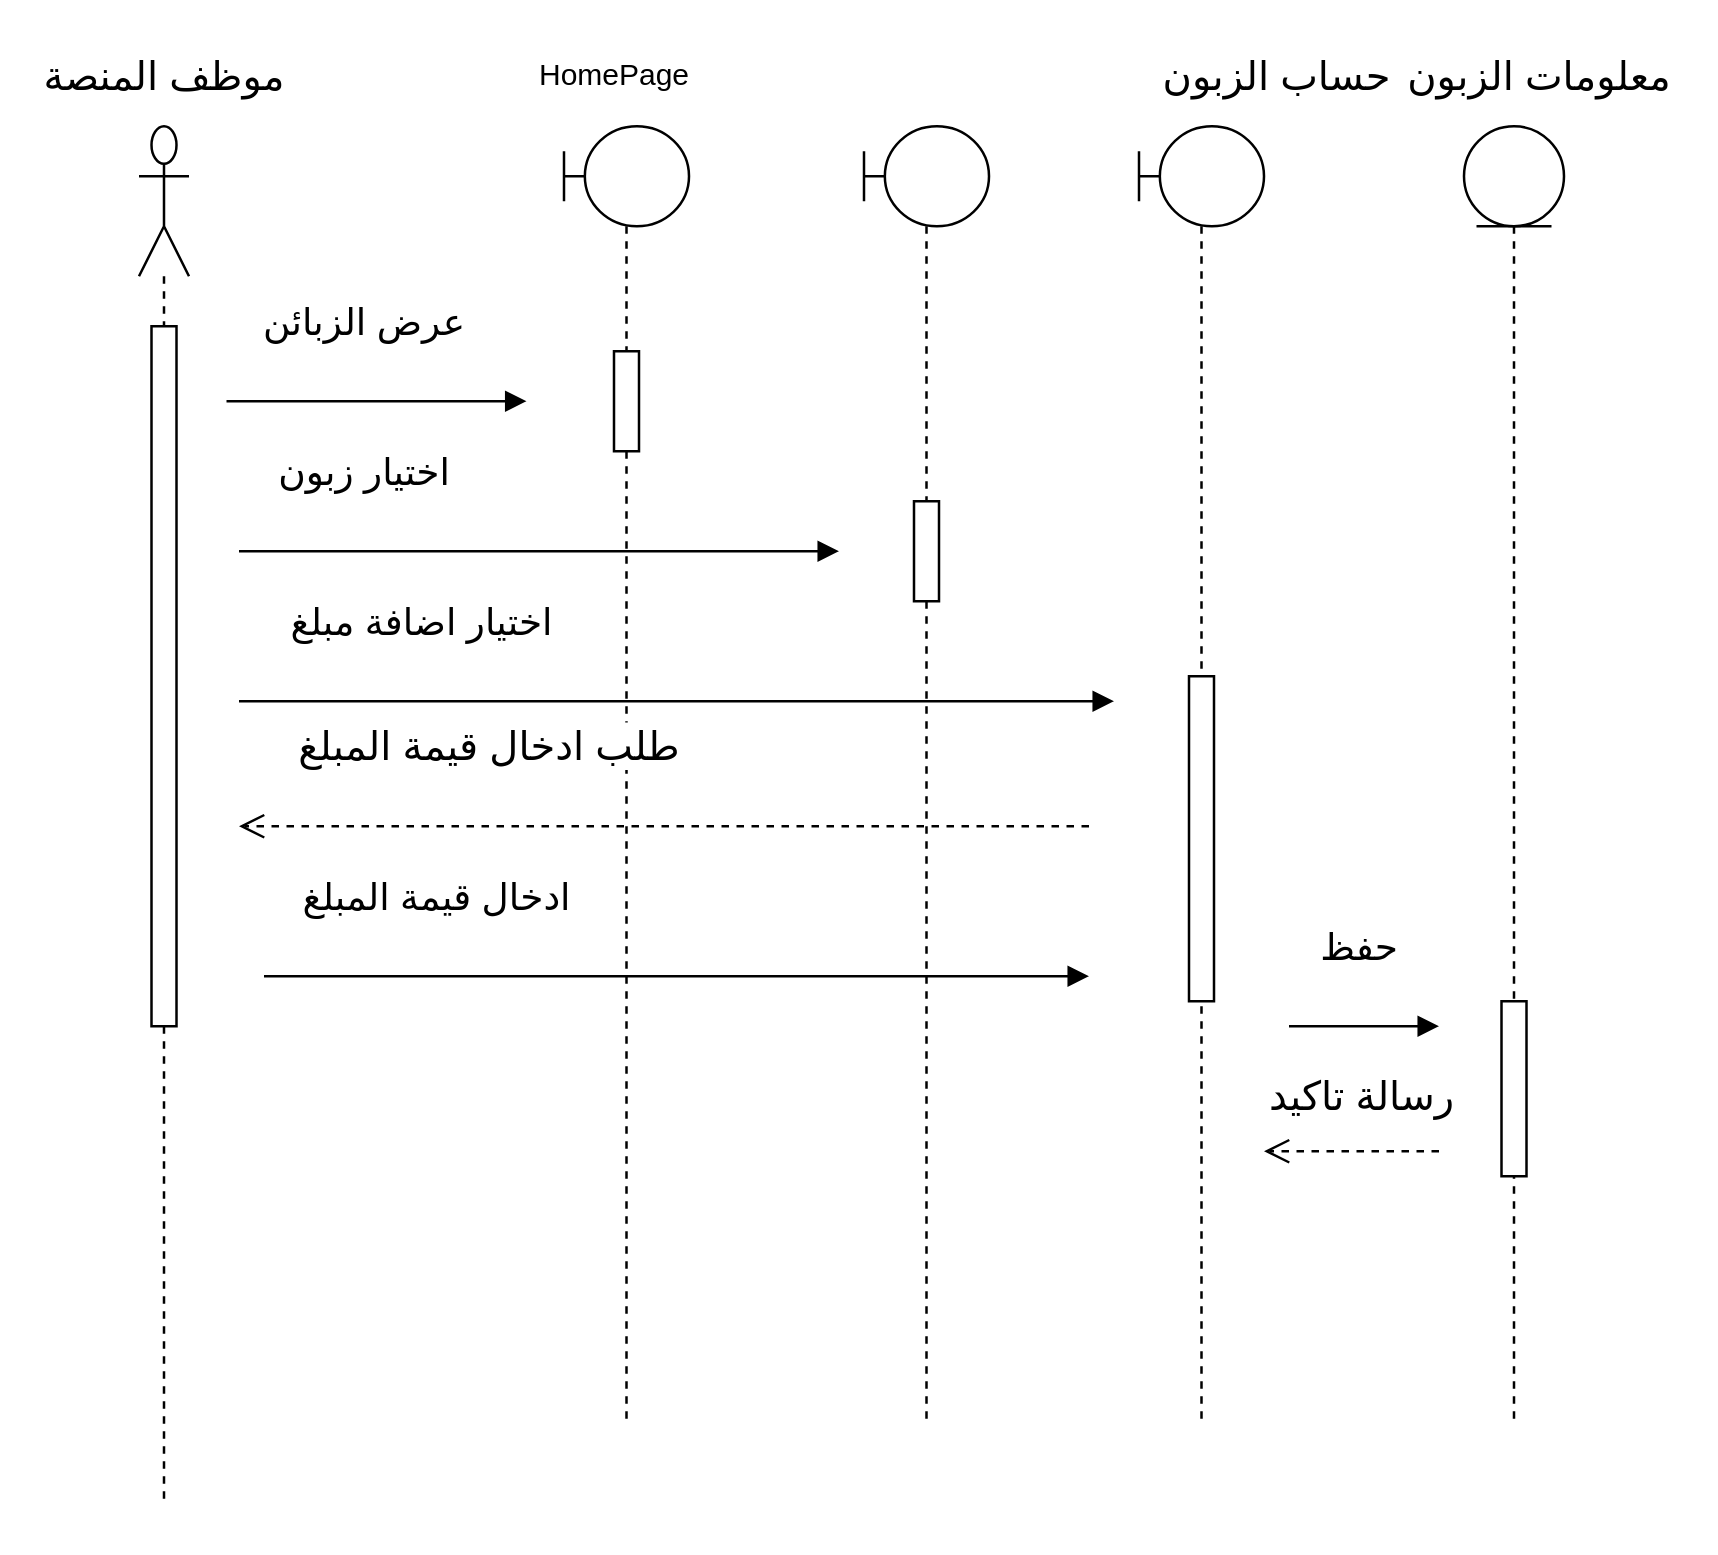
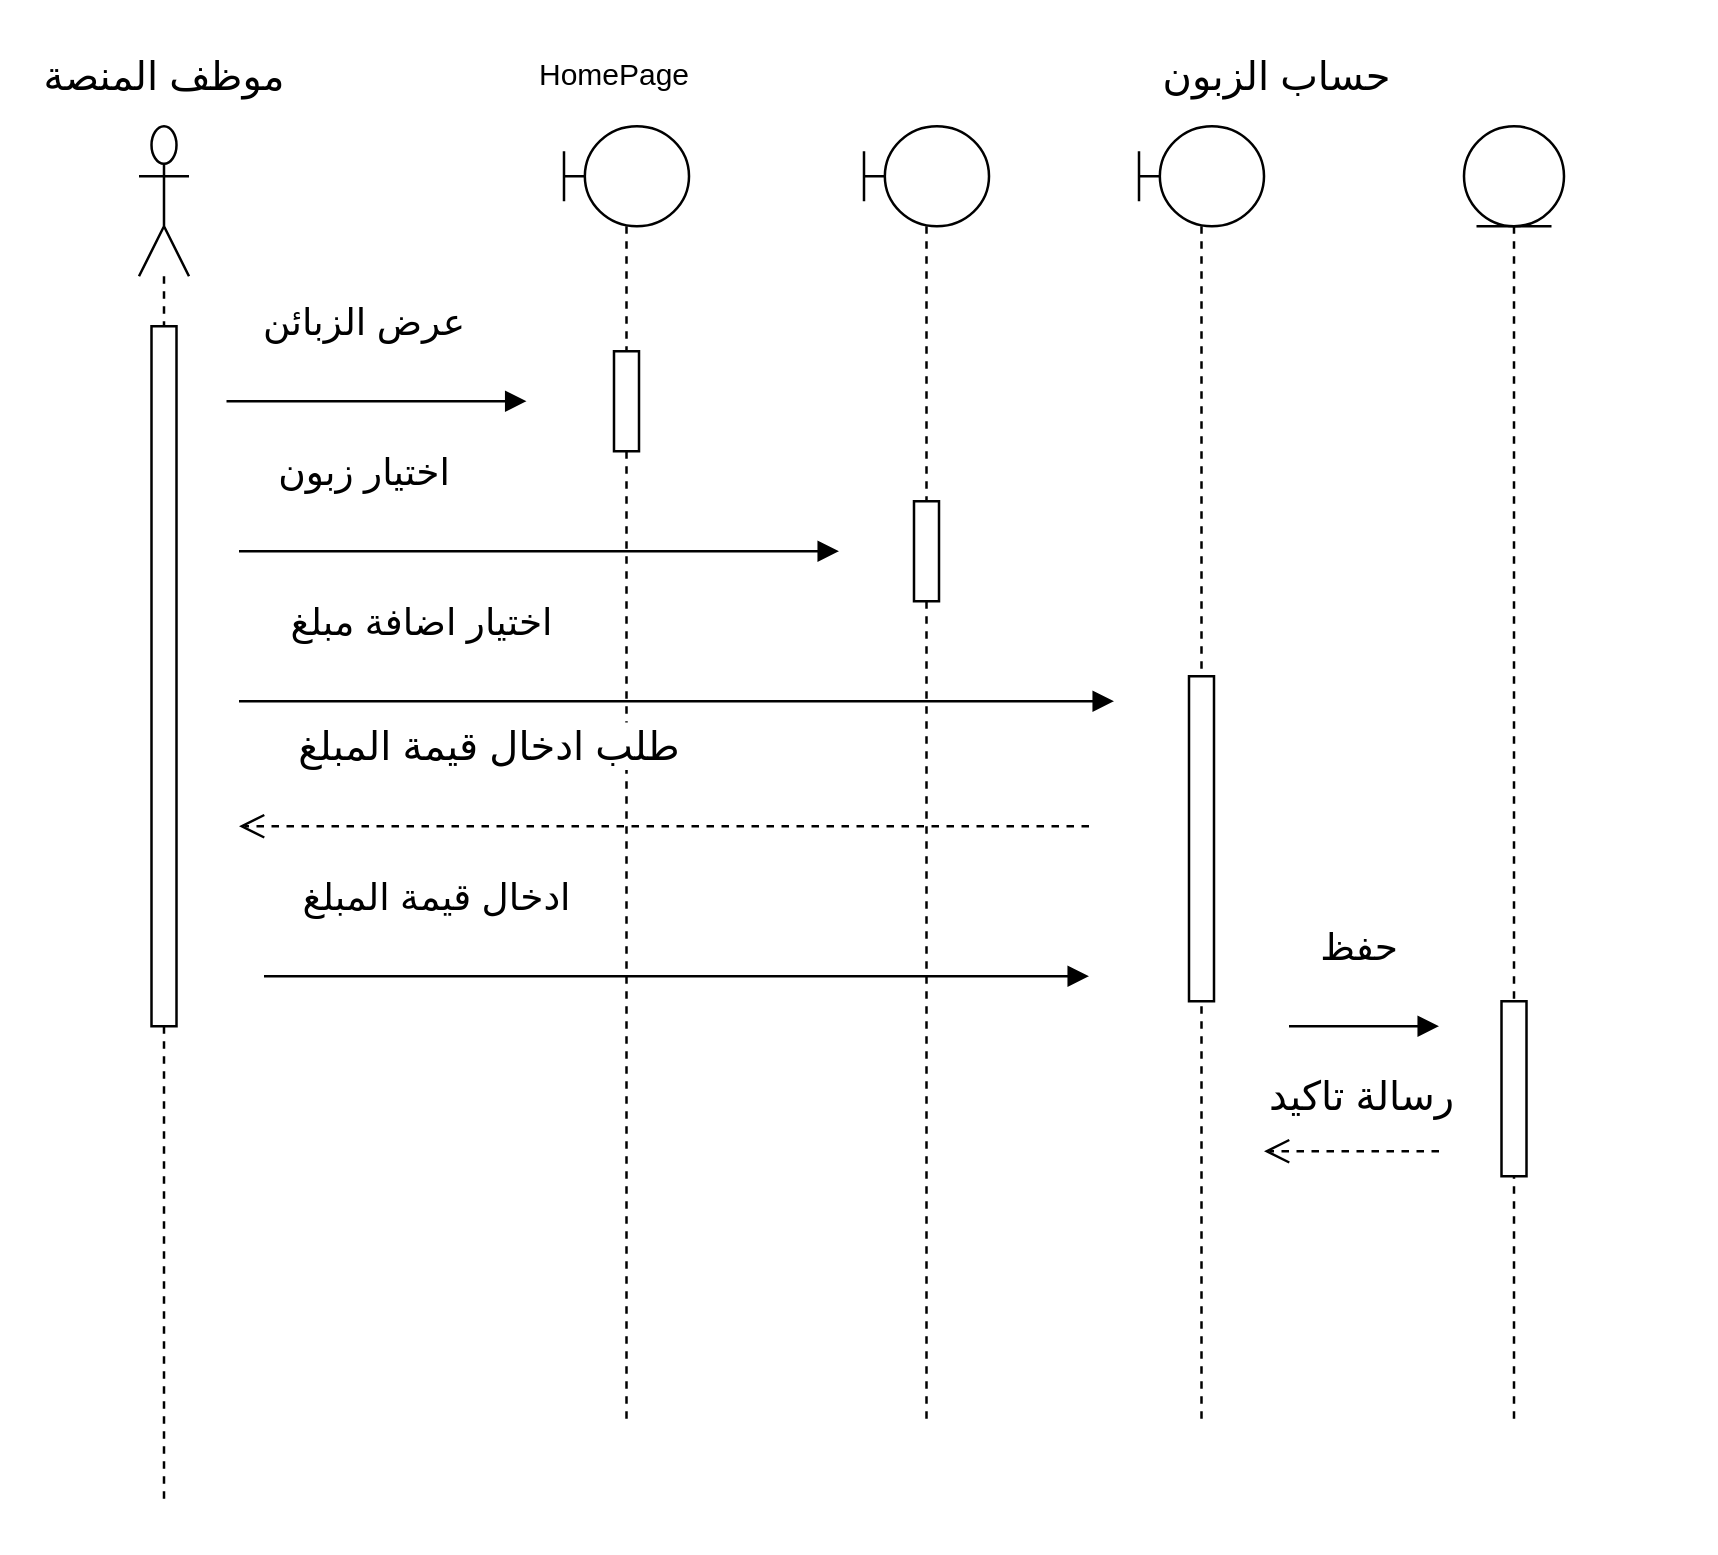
node "معلومات الزبون": removed
